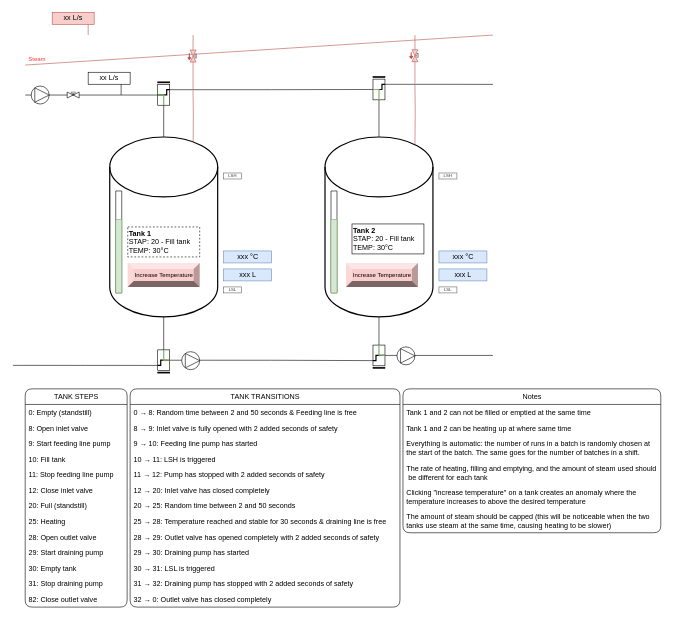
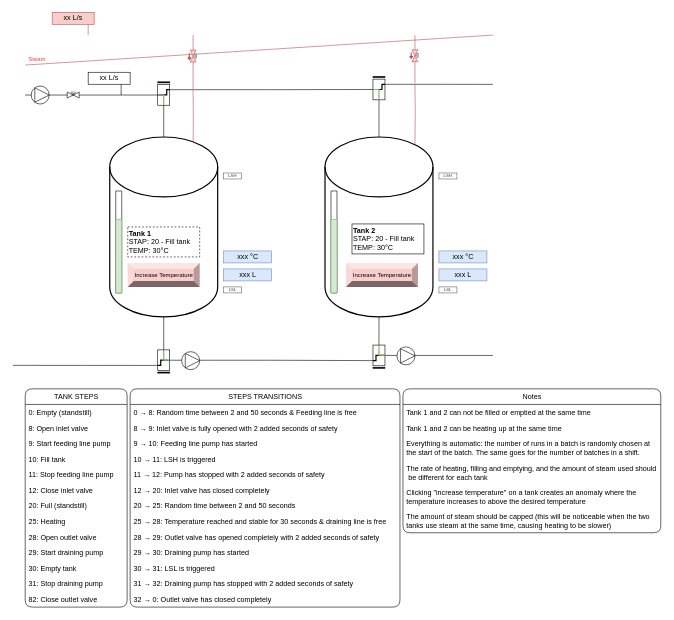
node "TANK TRANSITIONS": label "TANK TRANSITIONS" -> "STEPS TRANSITIONS"
node "Tank 1 and 2 can be heating up at where same time": label "Tank 1 and 2 can be heating up at where same time" -> "Tank 1 and 2 can be heating up at the same time"
